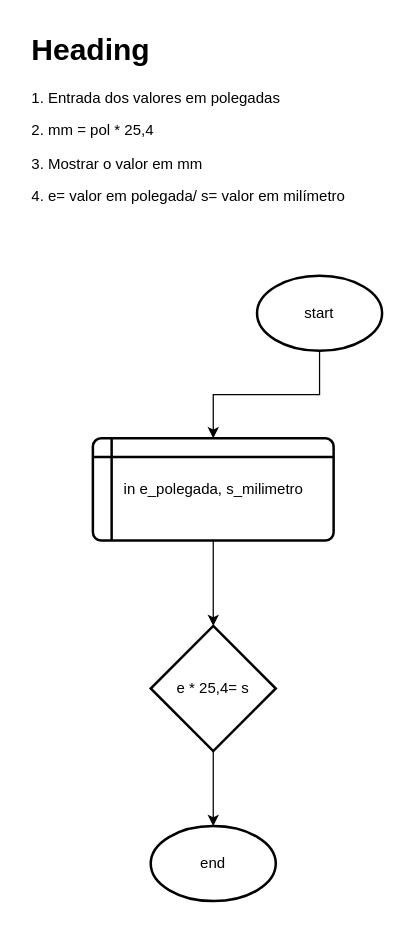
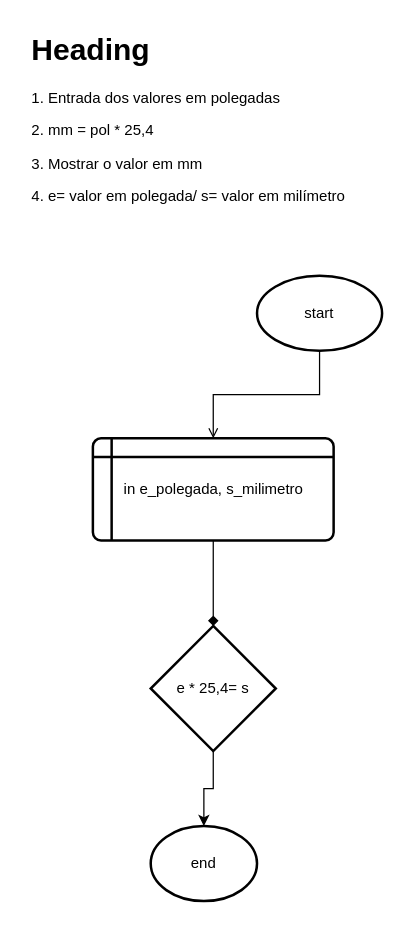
edge "start" -> "in e_polegada, s_milimetro": arrowhead classic -> open
edge "in e_polegada, s_milimetro" -> "e * 25,4= s": arrowhead classic -> diamond
node "end": size 125x75 -> 106x75
